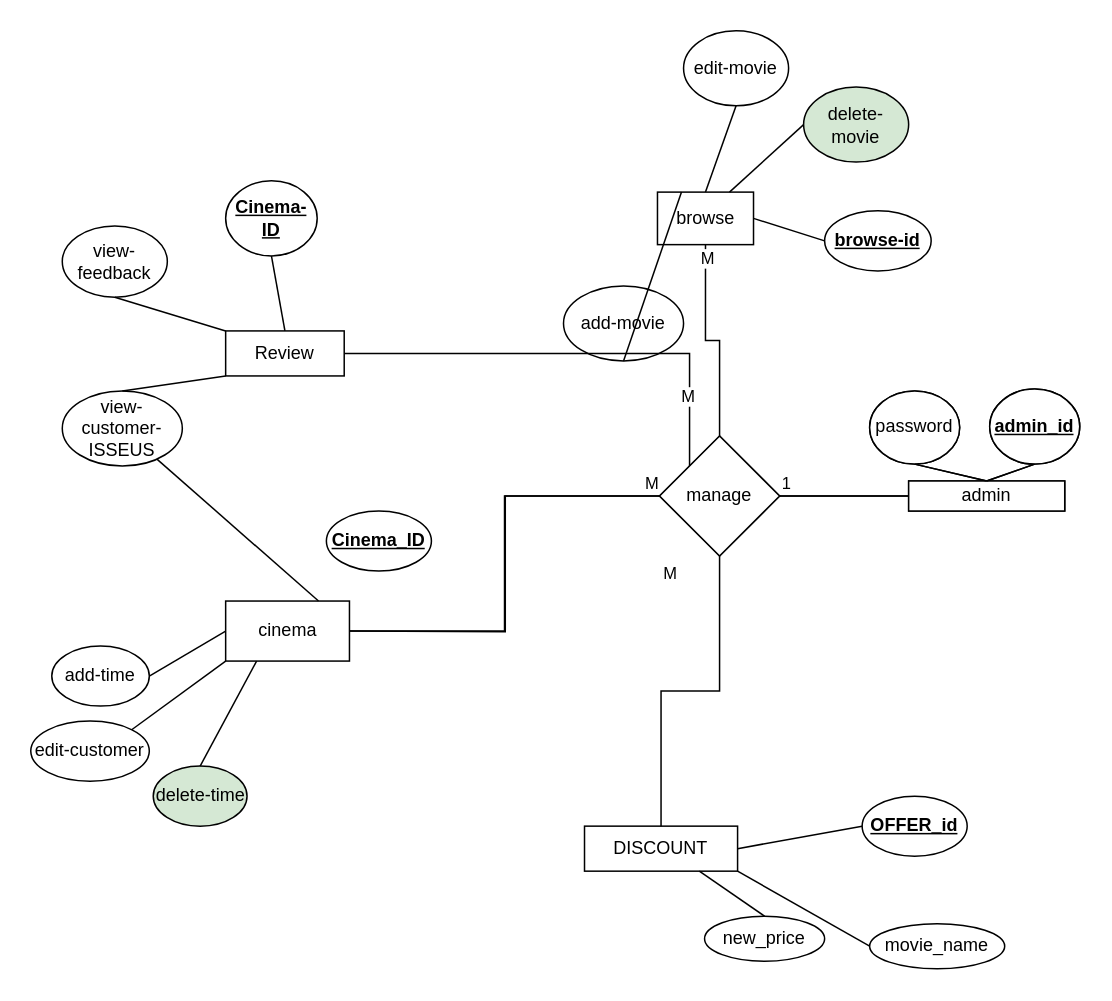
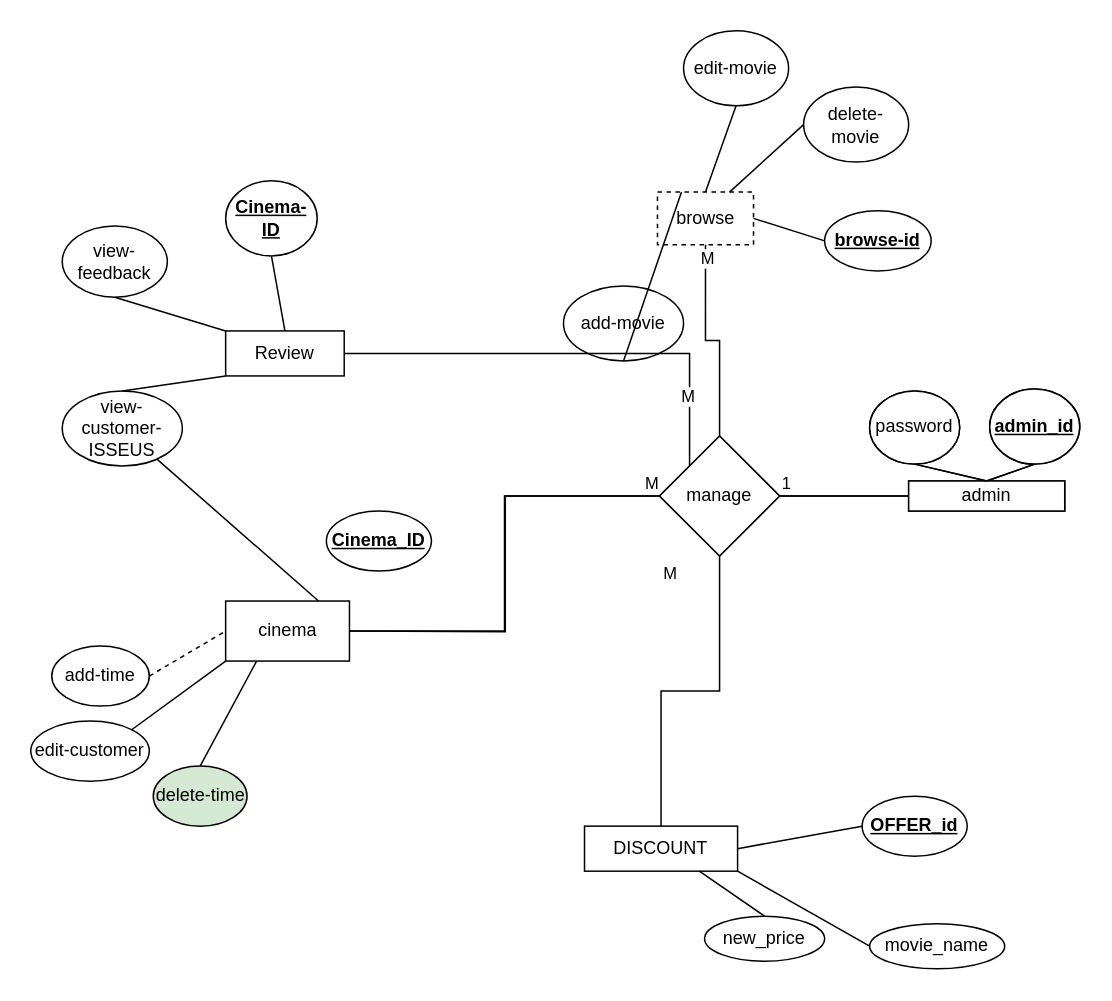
node "delete-movie": fillcolor #d5e8d4 -> #ffffff
node "browse": style solid -> dashed
edge "cinema" -- "add-time": style solid -> dashed
